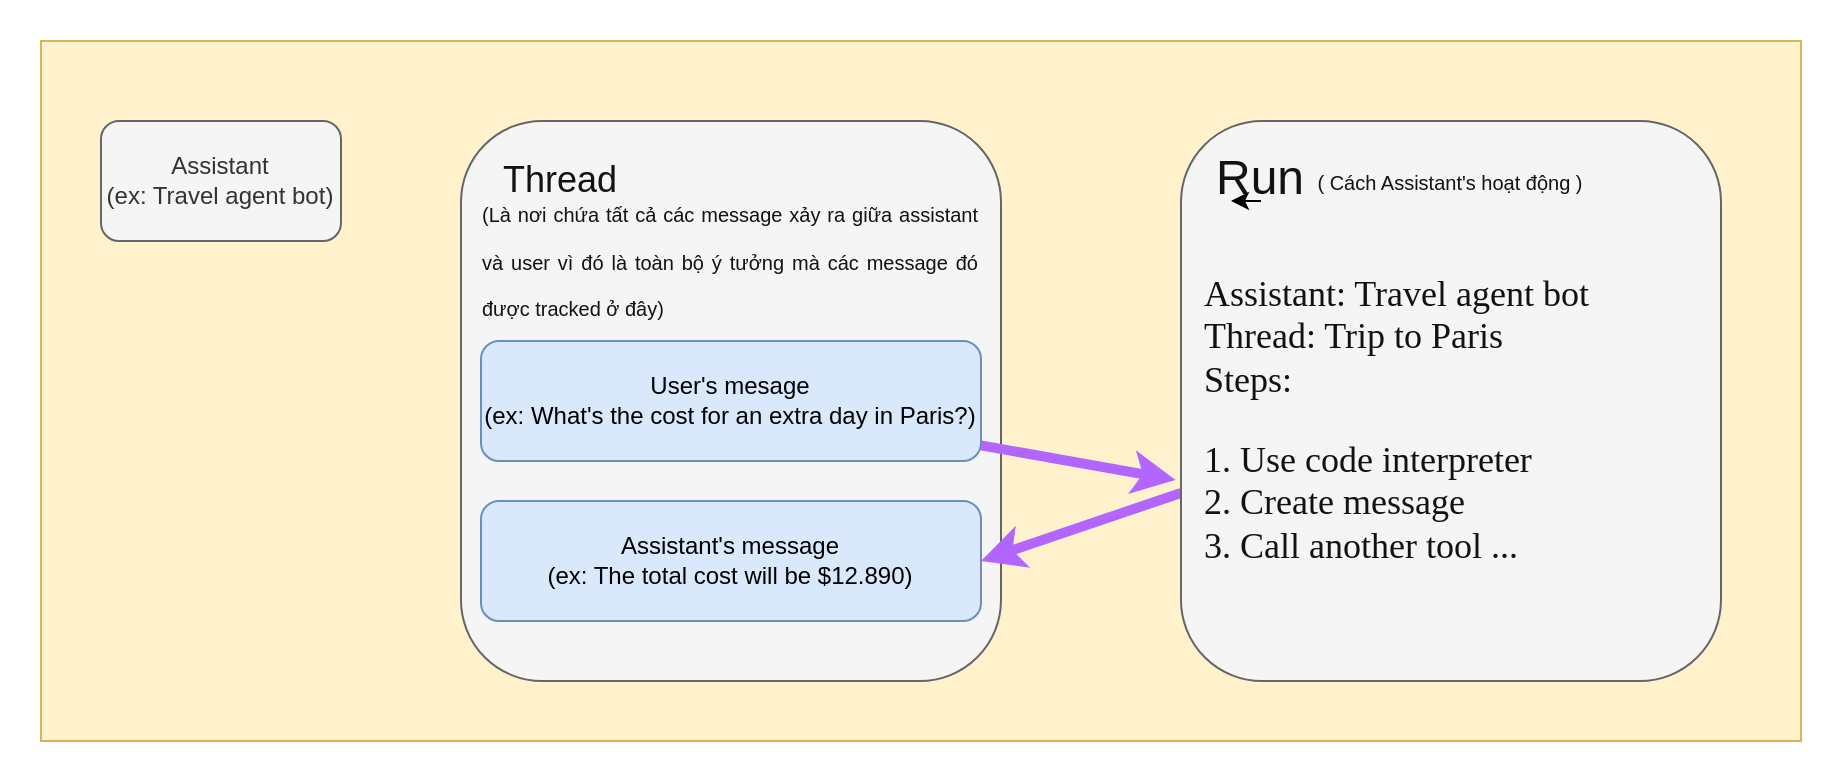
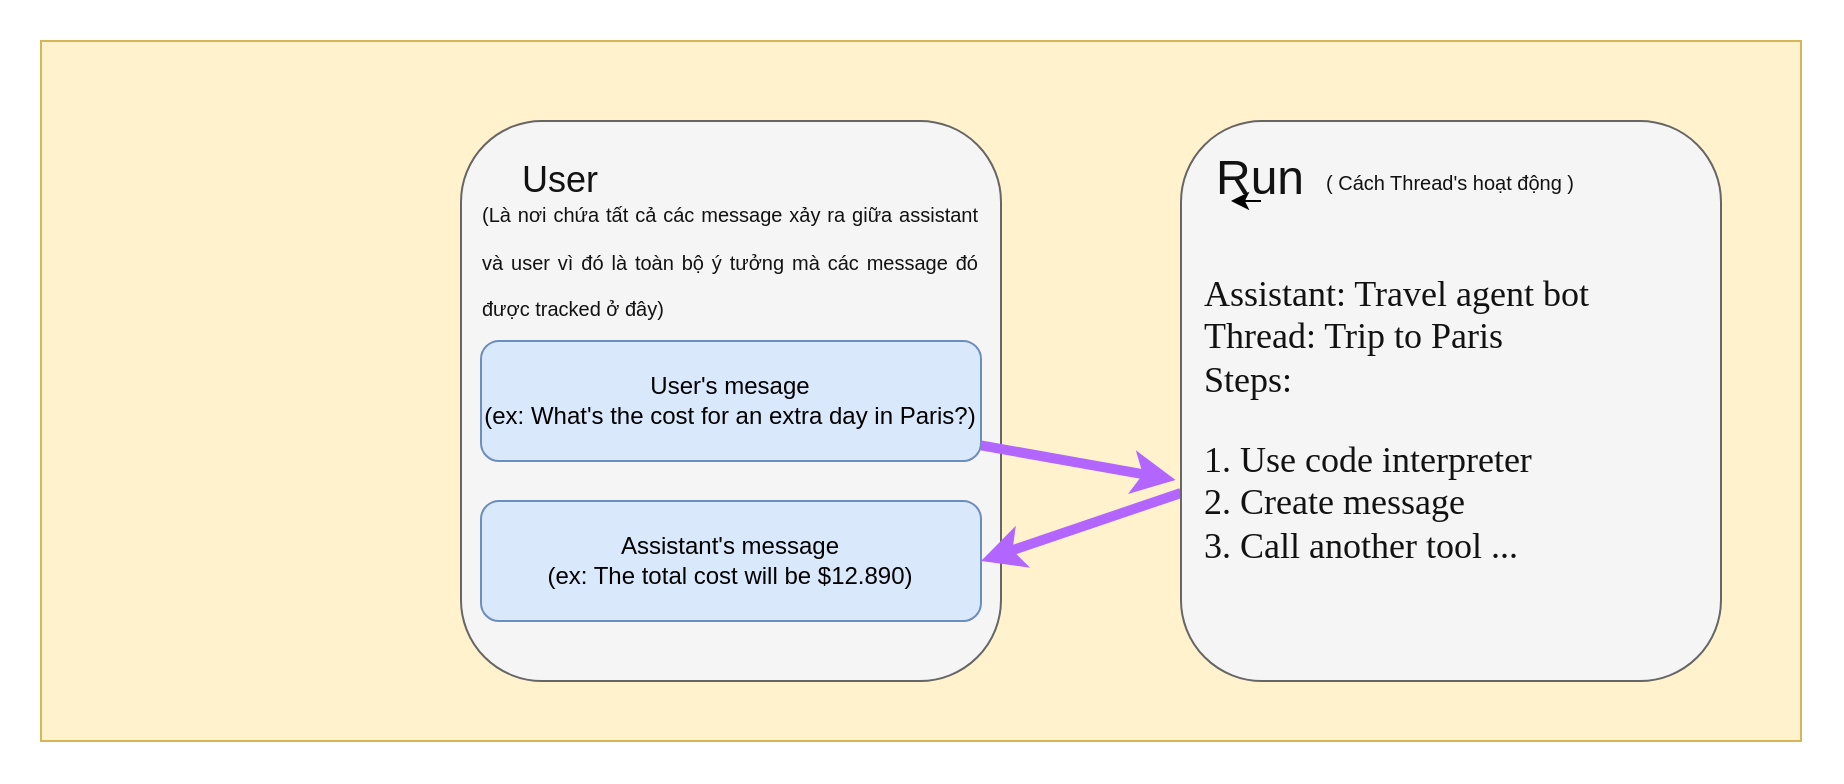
node "Assistant (ex: Travel agent bot)": removed
node "Thread": label "Thread" -> "User"
node "( Cách Assistant's hoạt động )": label "( Cách Assistant's hoạt động )" -> "( Cách Thread's hoạt động )"
